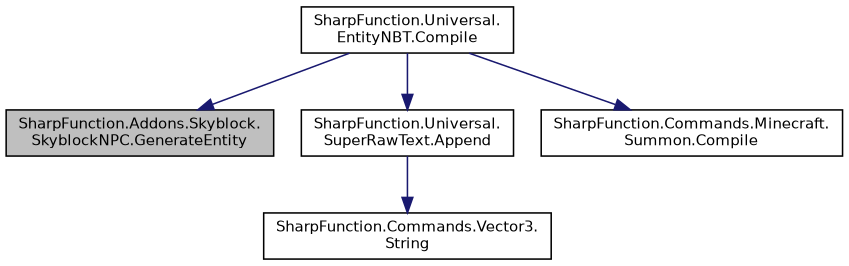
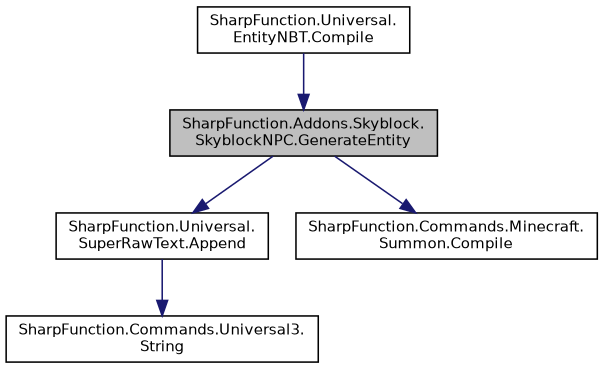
edge "SharpFunction.Universal. EntityNBT.Compile" -> "SharpFunction.Universal. SuperRawText.Append": now "SharpFunction.Addons.Skyblock. SkyblockNPC.GenerateEntity" -> "SharpFunction.Universal. SuperRawText.Append"
edge "SharpFunction.Universal. EntityNBT.Compile" -> "SharpFunction.Commands.Minecraft. Summon.Compile": now "SharpFunction.Addons.Skyblock. SkyblockNPC.GenerateEntity" -> "SharpFunction.Commands.Minecraft. Summon.Compile"
node "SharpFunction.Commands.Vector3. String": label "SharpFunction.Commands.Vector3. String" -> "SharpFunction.Commands.Universal3. String"
